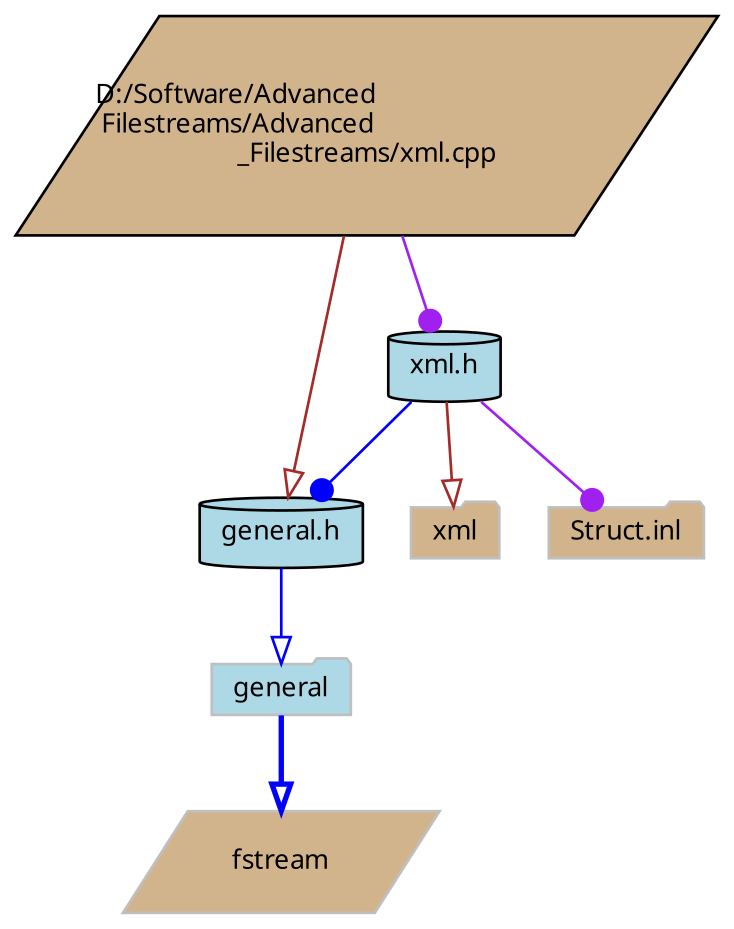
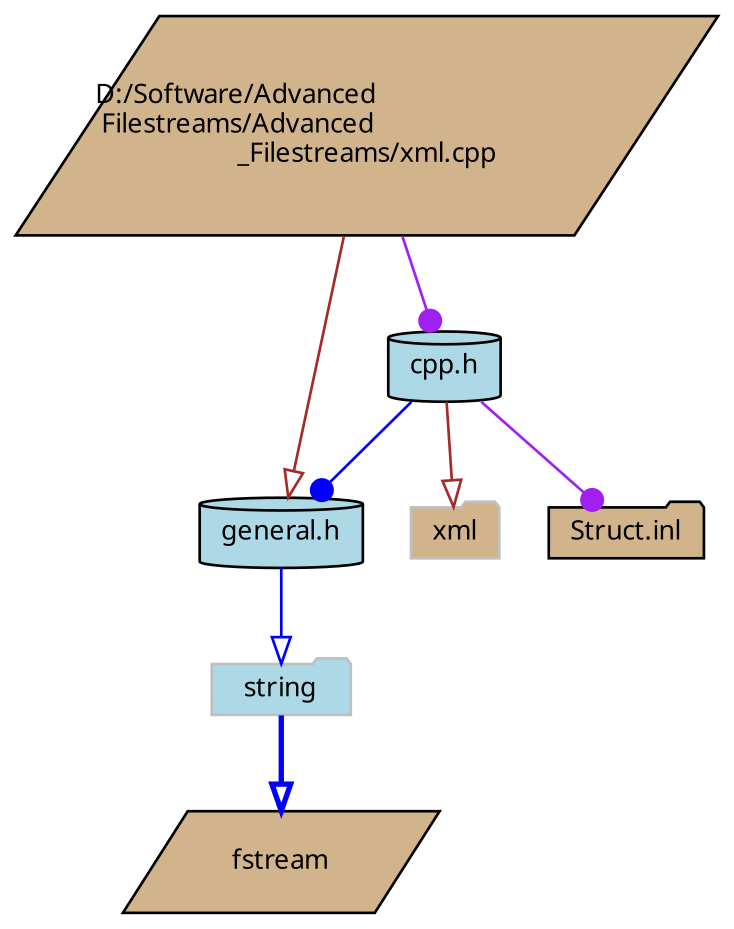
node "xml.h": label "xml.h" -> "cpp.h"
node "Struct.inl": color grey75 -> black
node "general": label "general" -> "string"
node "fstream": color grey75 -> black
